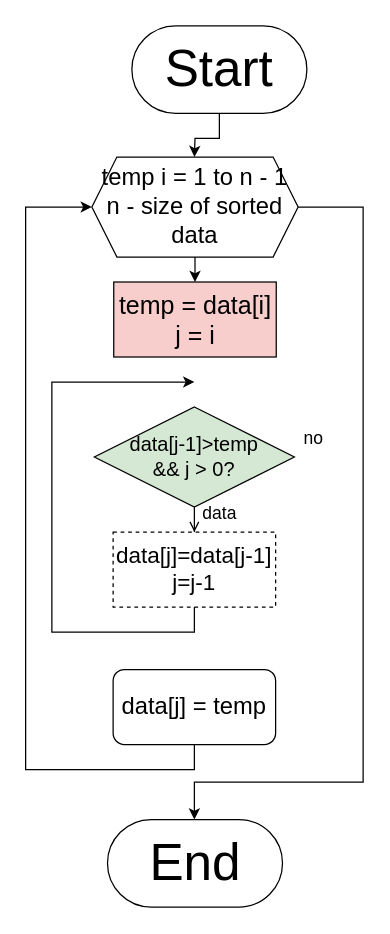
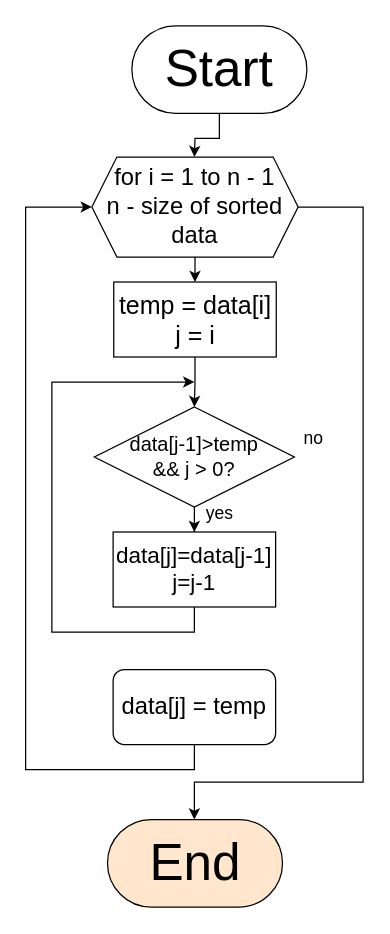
node "temp i = 1 to n - 1 n - size of sorted data": label "temp i = 1 to n - 1 n - size of sorted data" -> "for i = 1 to n - 1 n - size of sorted data"
node "temp = data[i]j = i": fillcolor #f8cecc -> #ffffff
edge "temp = data[i]j = i" -> "data[j-1]>temp&& j > 0?": added
node "data[j-1]>temp&& j > 0?": fillcolor #d5e8d4 -> #ffffff
node "data": label "data" -> "yes"
edge "data[j-1]>temp&& j > 0?" -> "data[j]=data[j-1]j=j-1": arrowhead open -> classic
node "data[j]=data[j-1]j=j-1": style dashed -> solid
node "End": fillcolor #ffffff -> #ffe6cc
